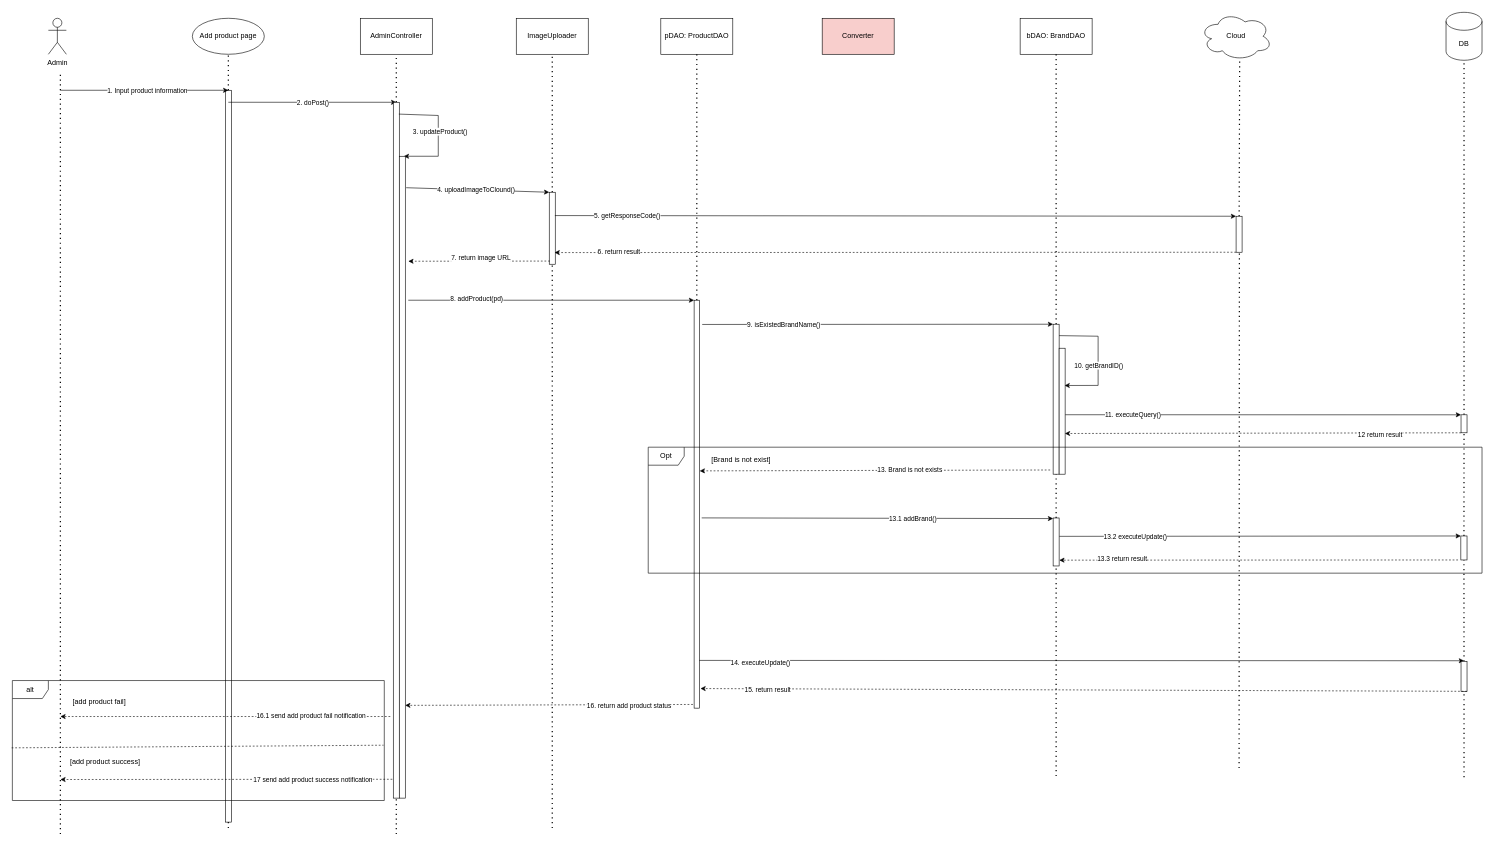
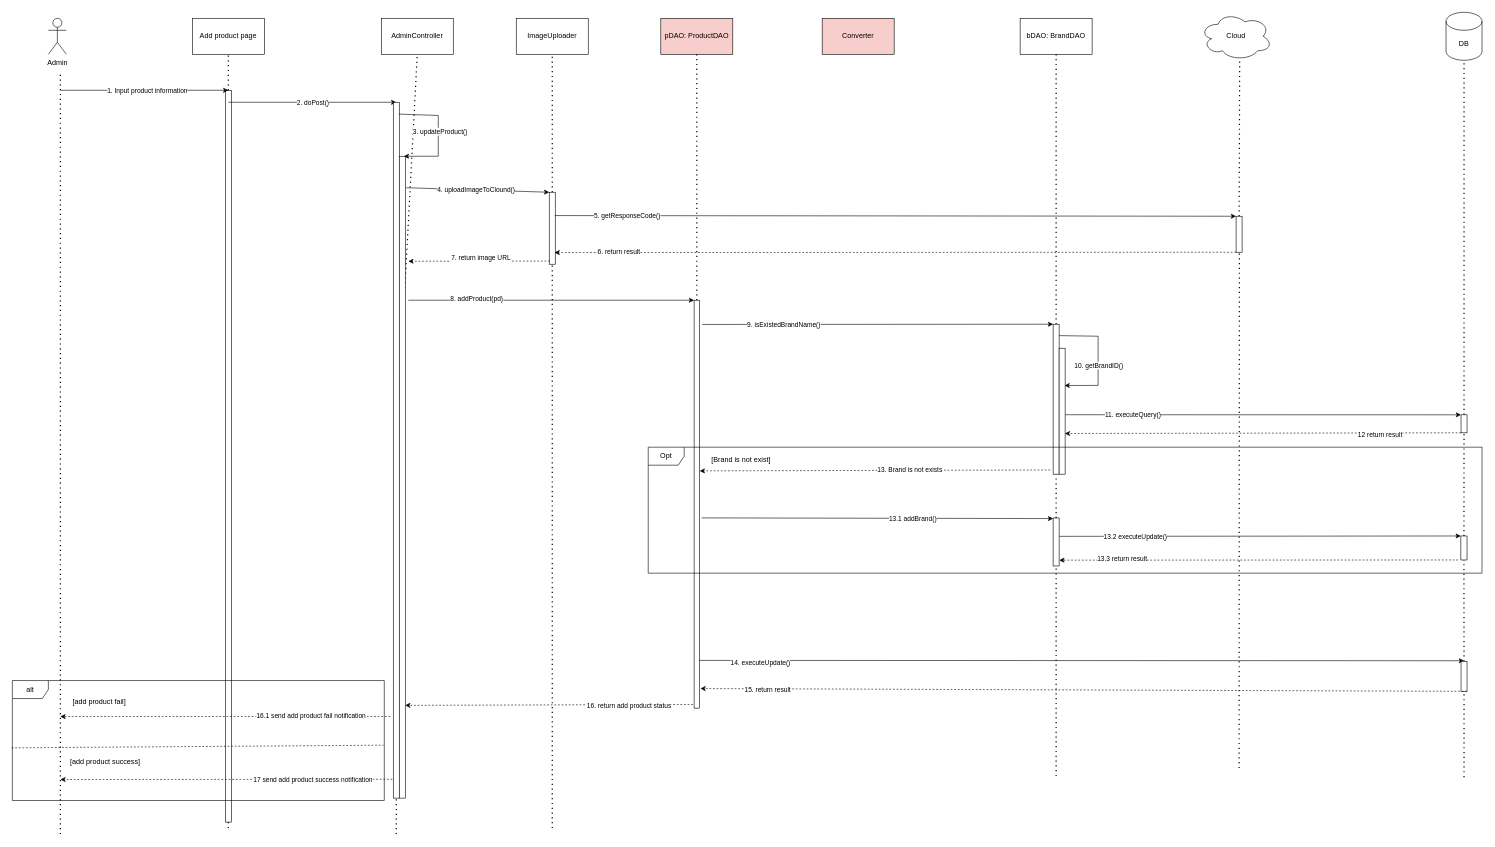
node "Add product page": shape ellipse -> rectangle
node "AdminController": moved (396, 36) -> (417, 36)
node "pDAO: ProductDAO": fillcolor #ffffff -> #f8cecc
